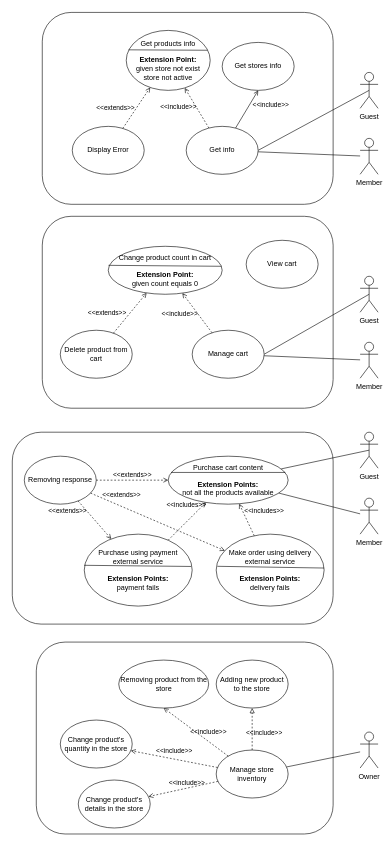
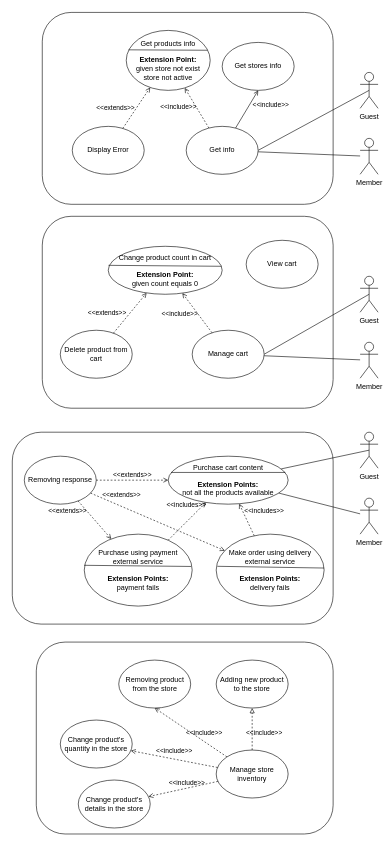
node "Removing product from the store": size 90x48 -> 72x48
node "Owner": removed
edge "Owner" -- "Manage store inventory": removed
